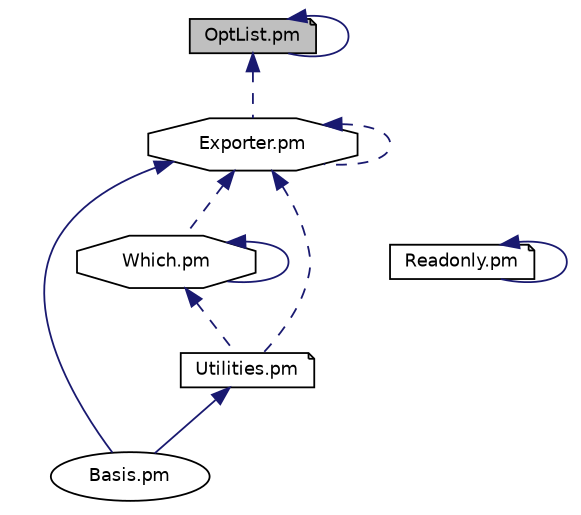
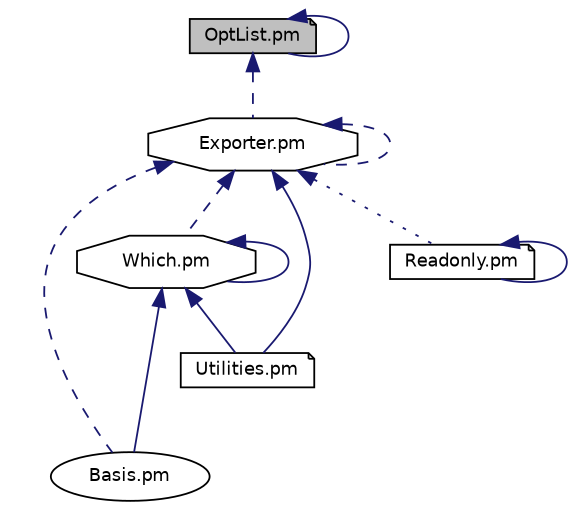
edge "Readonly.pm" -> "Exporter.pm": added
edge "Utilities.pm" -> "Exporter.pm": style dashed -> solid
edge "Basis.pm" -> "Exporter.pm": style solid -> dashed
edge "Utilities.pm" -> "Which.pm": style dashed -> solid
edge "Basis.pm" -> "Utilities.pm": now "Basis.pm" -> "Which.pm"
